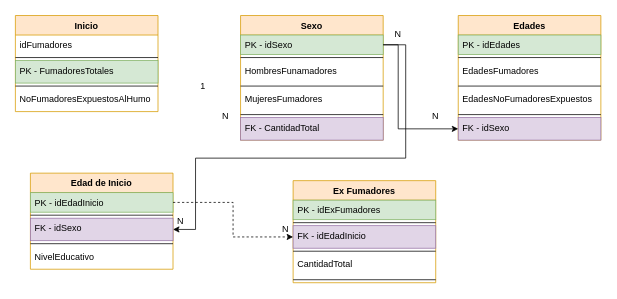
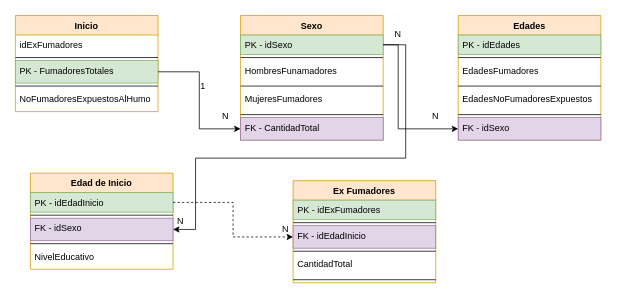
node "idFumadores": label "idFumadores" -> "idExFumadores"
edge "PK - FumadoresTotales" -> "FK - CantidadTotal": added
